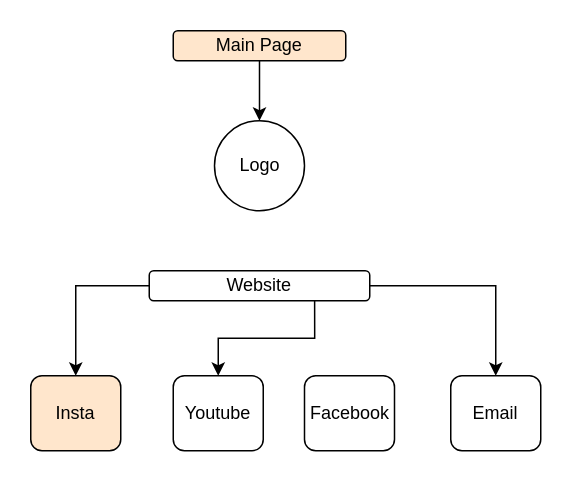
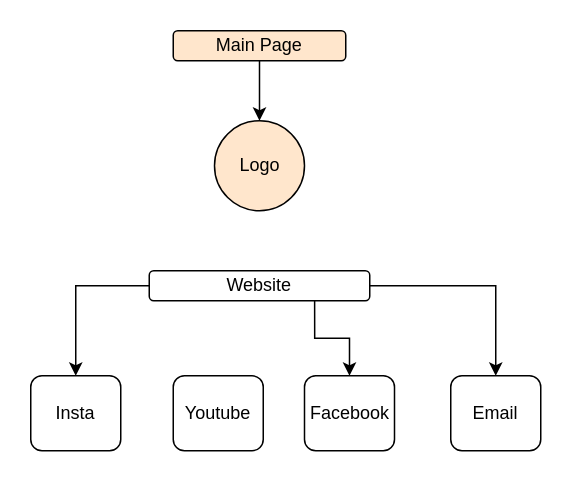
node "Logo": fillcolor #ffffff -> #ffe6cc
edge "Website" -> "Youtube": now "Website" -> "Facebook"
node "Insta": fillcolor #ffe6cc -> #ffffff
